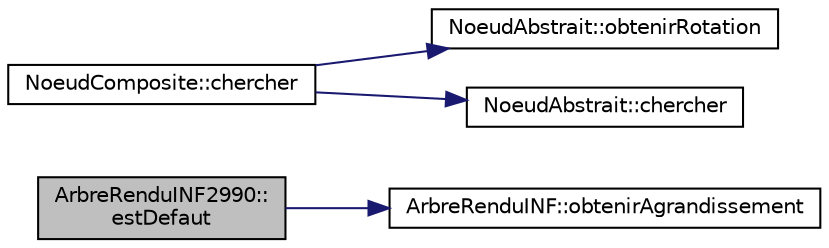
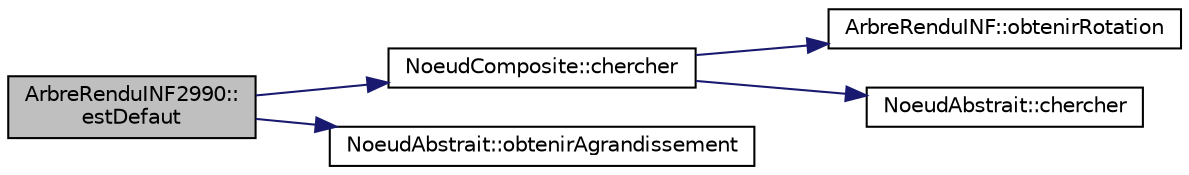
node "NoeudAbstrait::obtenirRotation": label "NoeudAbstrait::obtenirRotation" -> "ArbreRenduINF::obtenirRotation"
edge "ArbreRenduINF2990:: estDefaut" -> "NoeudComposite::chercher": added
node "ArbreRenduINF::obtenirAgrandissement": label "ArbreRenduINF::obtenirAgrandissement" -> "NoeudAbstrait::obtenirAgrandissement"
